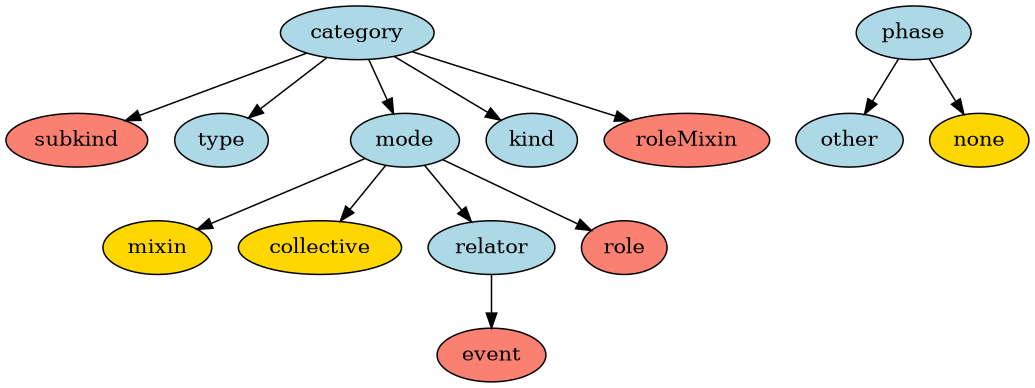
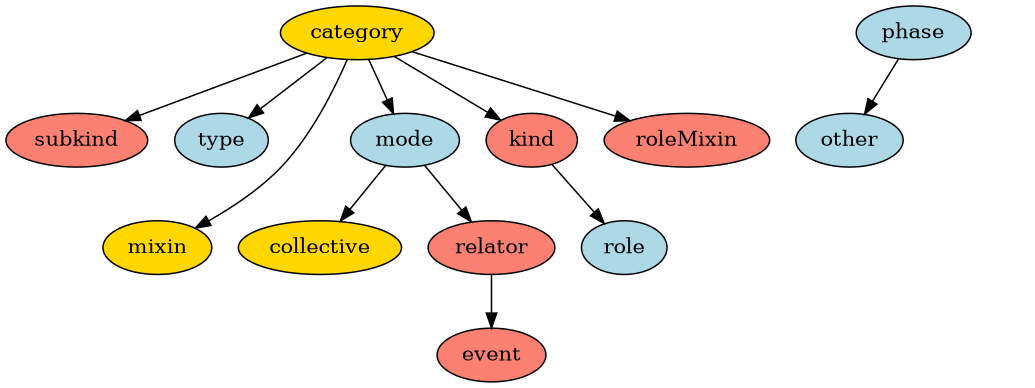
node "category": fillcolor lightblue -> gold
node "kind": fillcolor lightblue -> salmon
node "none": removed
edge "mode" -> "mixin": now "category" -> "mixin"
edge "mode" -> "role": now "kind" -> "role"
node "relator": fillcolor lightblue -> salmon
node "role": fillcolor salmon -> lightblue
